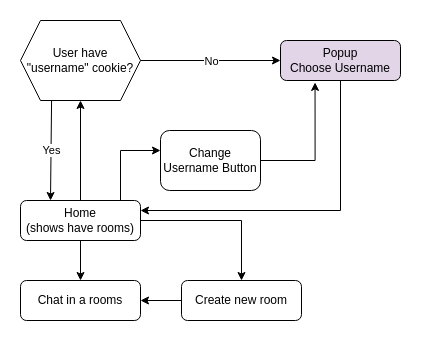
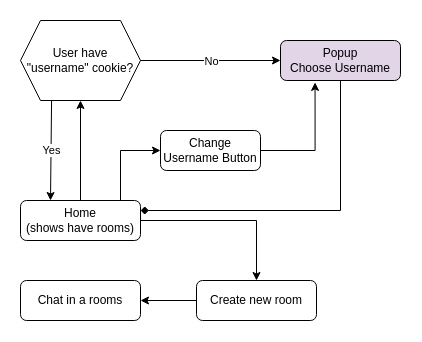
node "Change Username Button": size 100x60 -> 100x40
edge "Popup Choose Username" -> "Home (shows have rooms)": arrowhead classic -> diamond
edge "Home (shows have rooms)" -> "Chat in a rooms": removed
node "Create new room": moved (242, 301) -> (257, 301)
